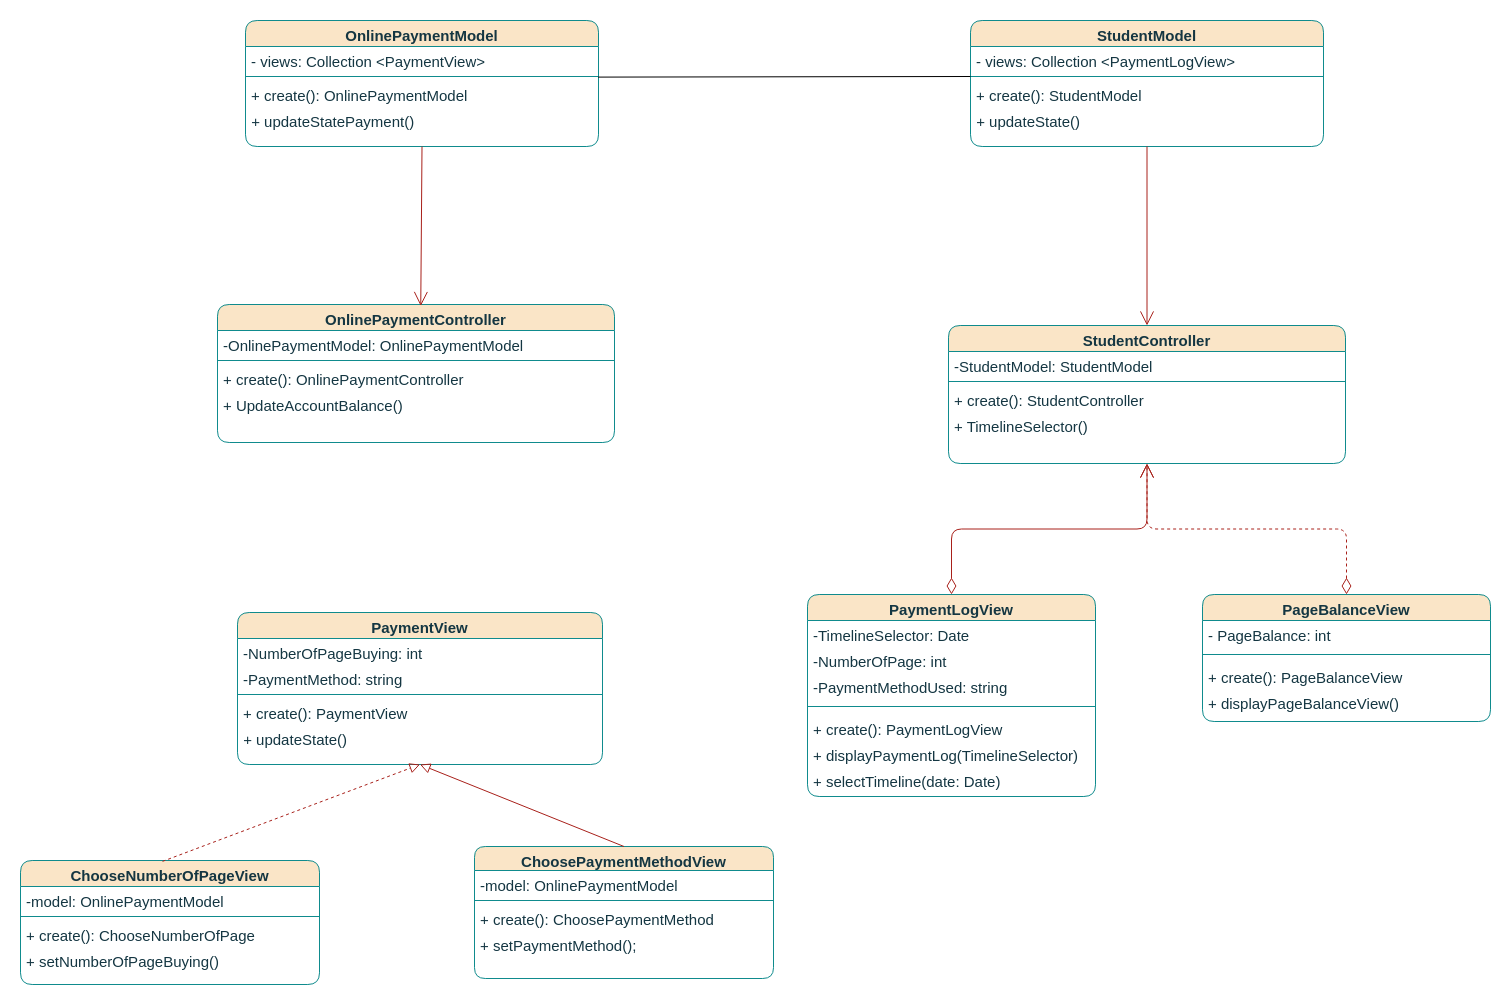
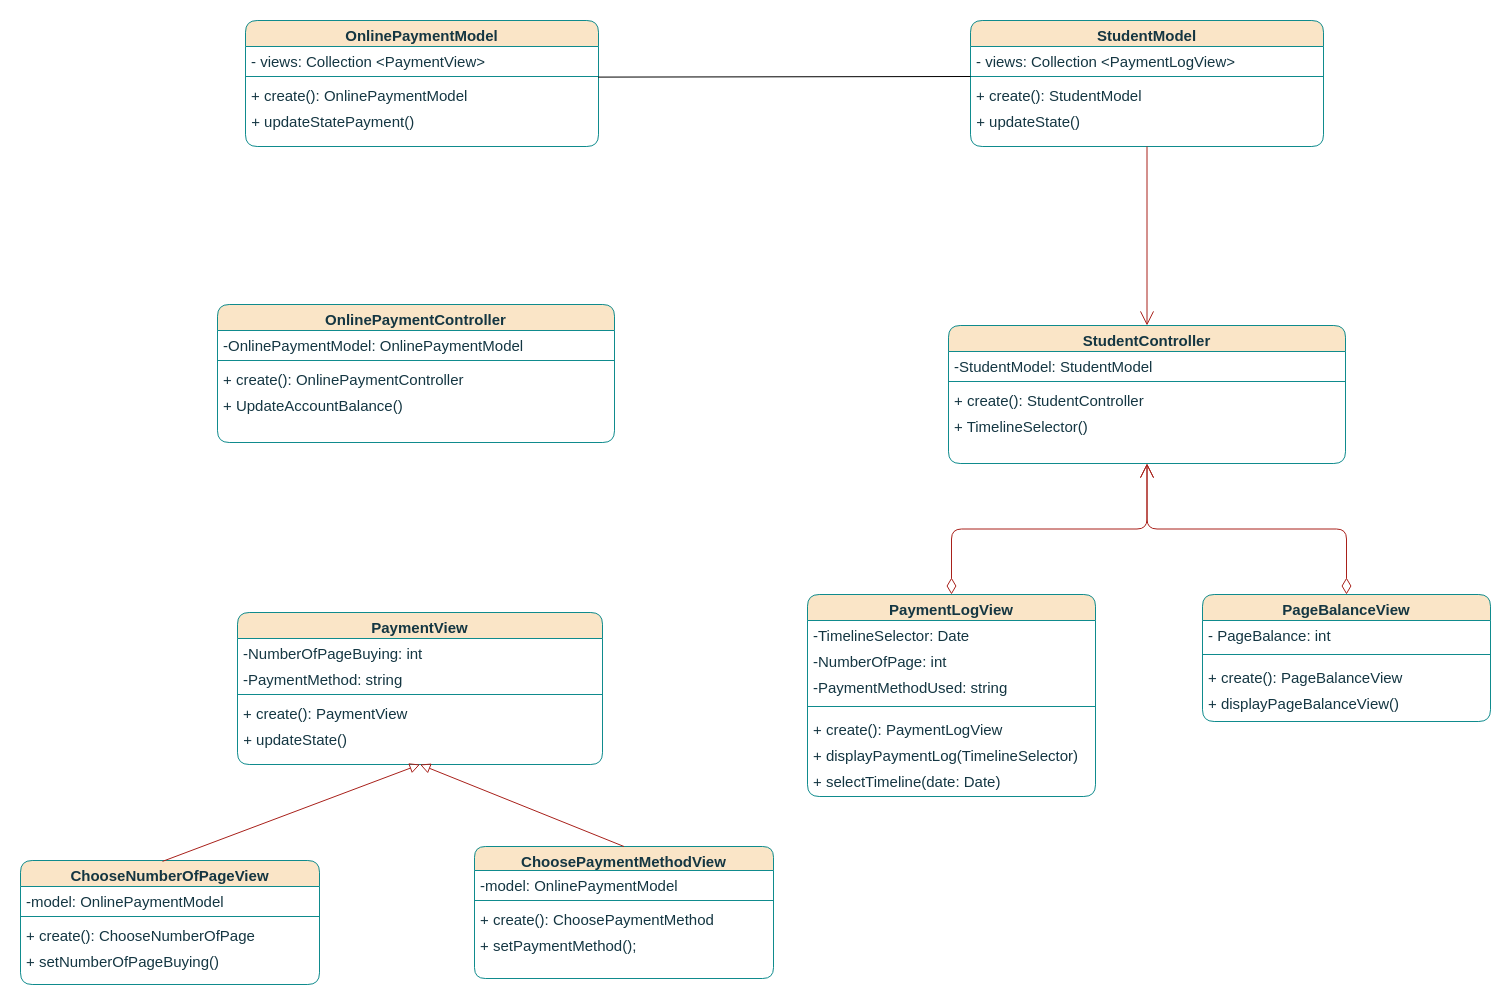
edge "OnlinePaymentModel" -> "OnlinePaymentController": removed
edge "StudentController" -- "PageBalanceView": style dashed -> solid
edge "ChooseNumberOfPageView" -> "PaymentView": style dashed -> solid
